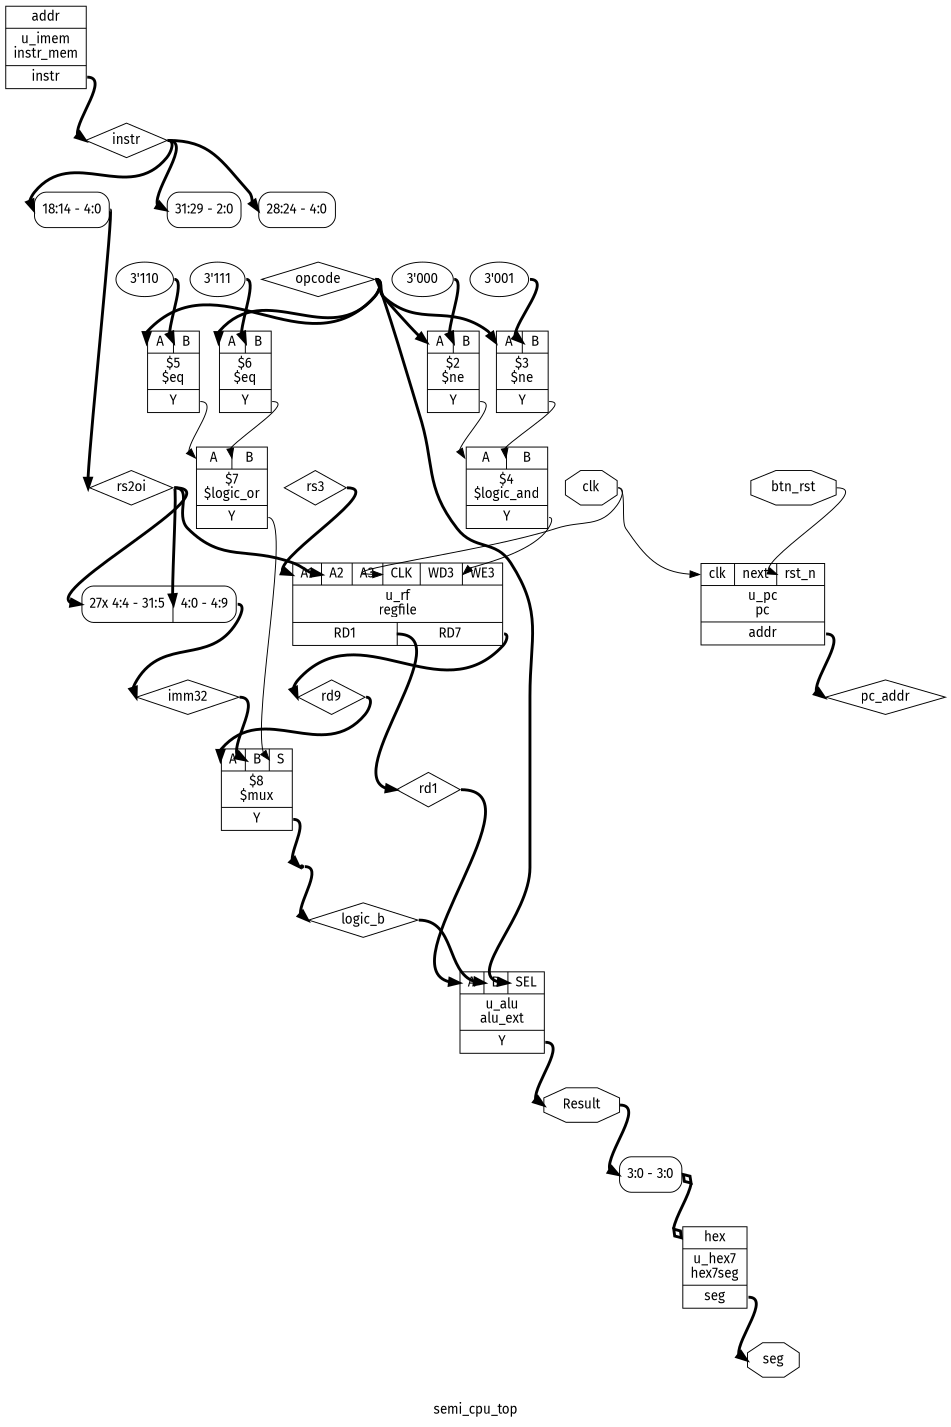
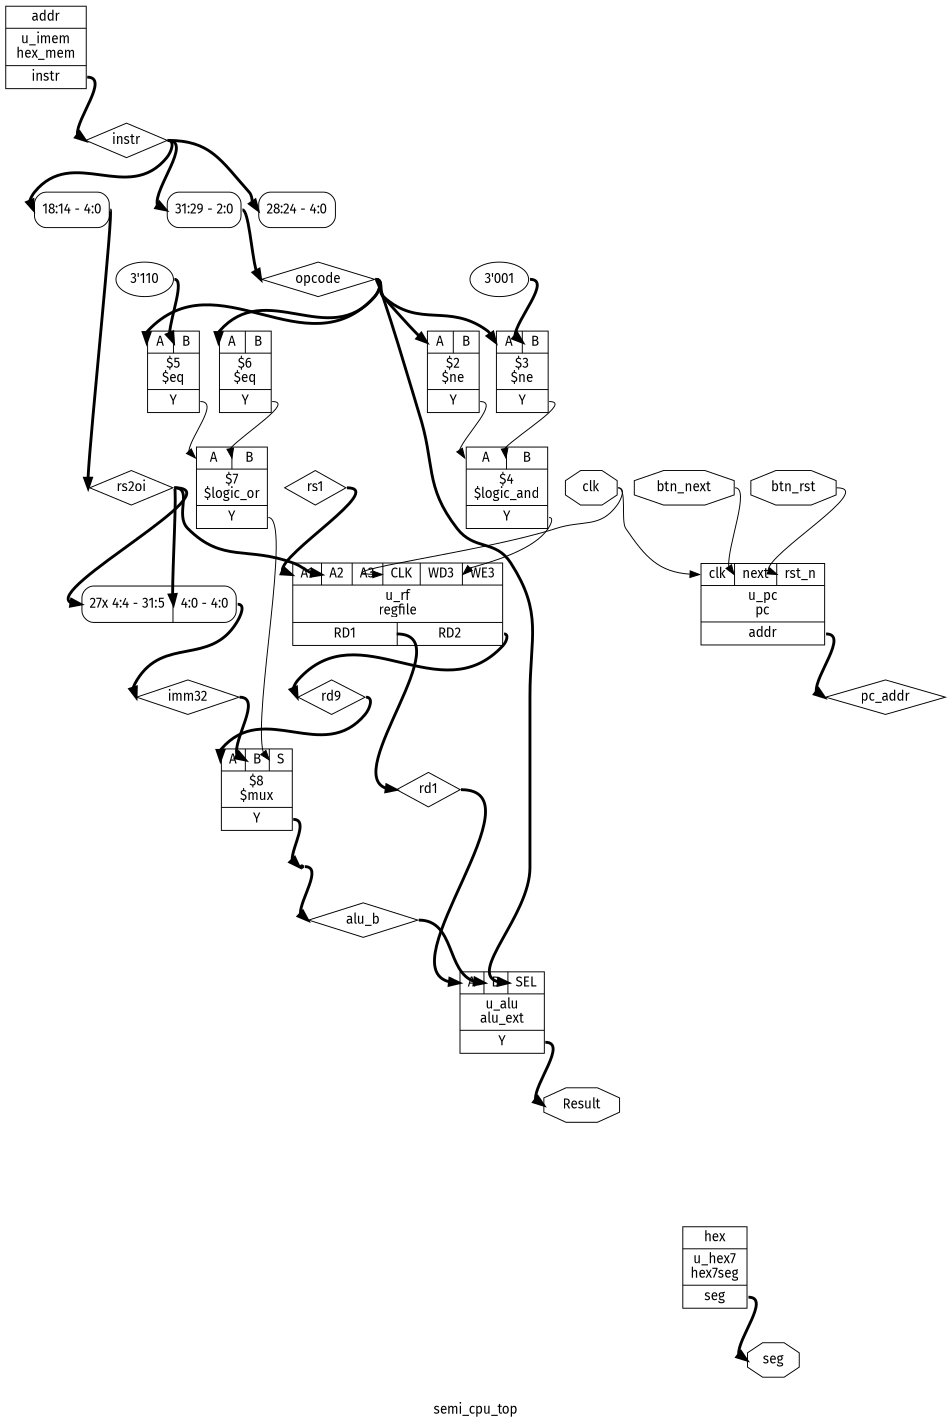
node "addr": text "instr_mem" -> "hex_mem"
edge "31:29 - 2:0" -> "opcode": added
node "3'111": removed
node "3'000": removed
node "rs3": label "rs3" -> "rs1"
node "btn_next": added
node "27x 4:4 - 31:5": text "4:0 - 4:9" -> "4:0 - 4:0"
node "A1": text "RD7" -> "RD2"
node "logic_b": label "logic_b" -> "alu_b"
node "3:0 - 3:0": removed
